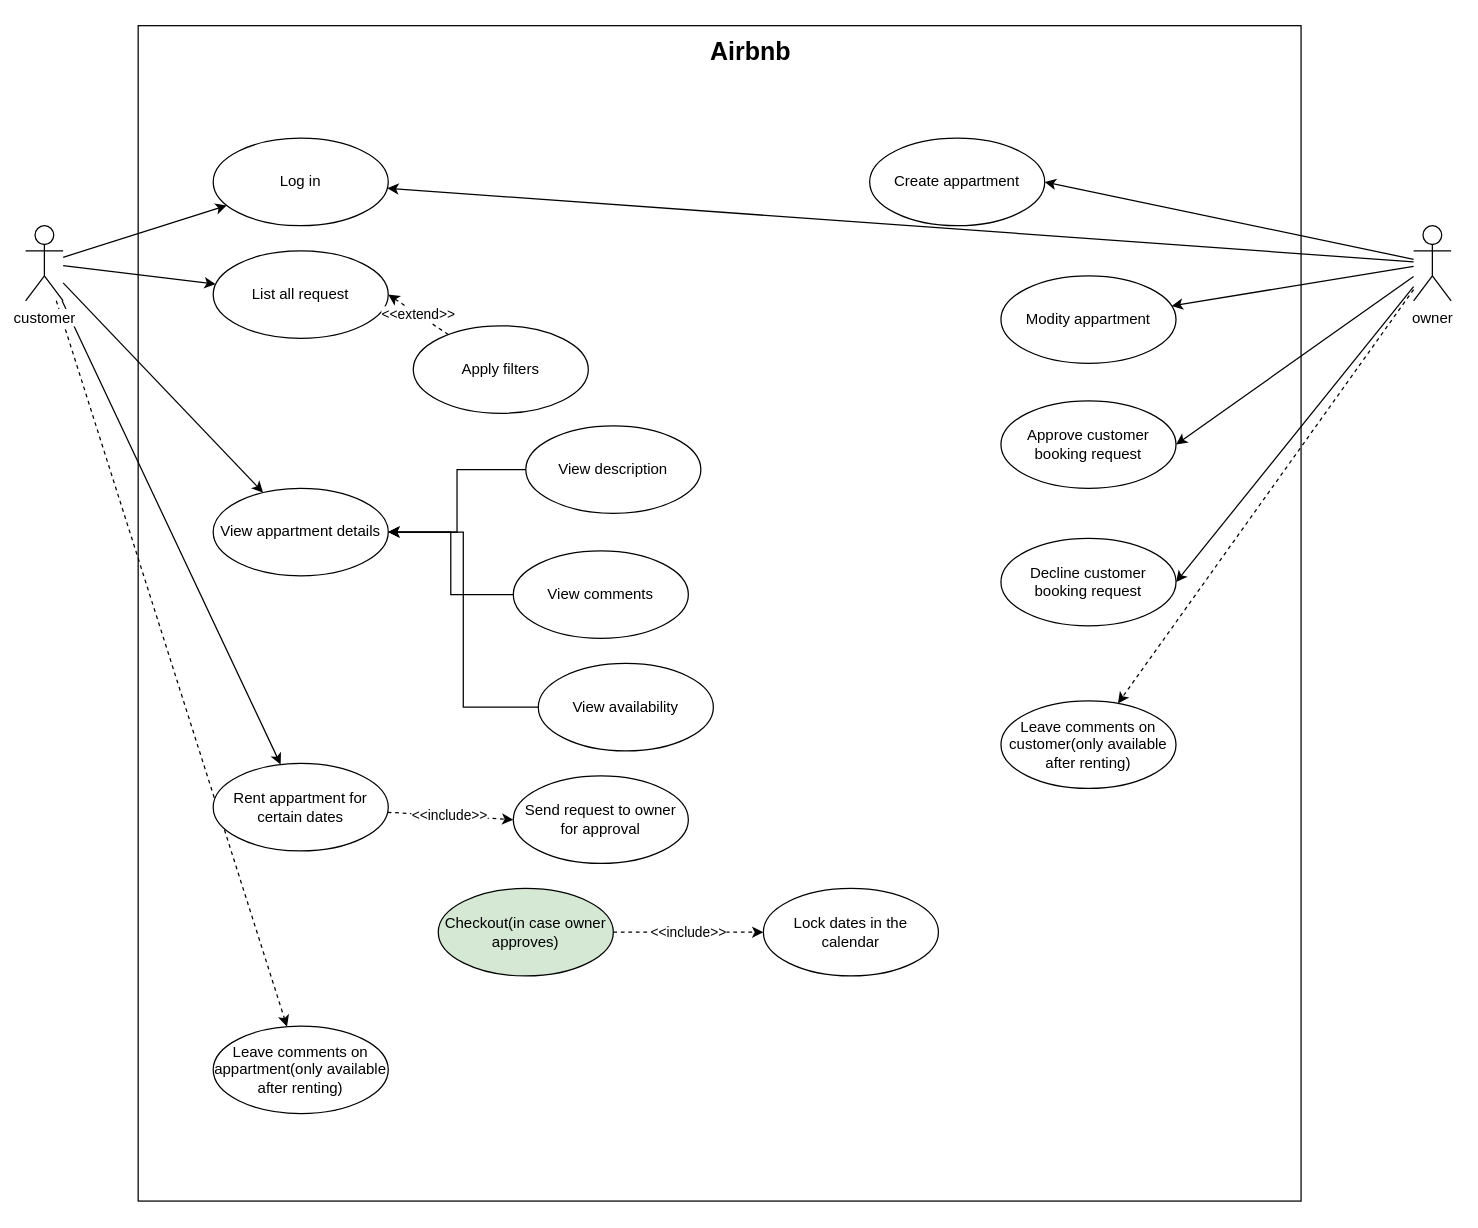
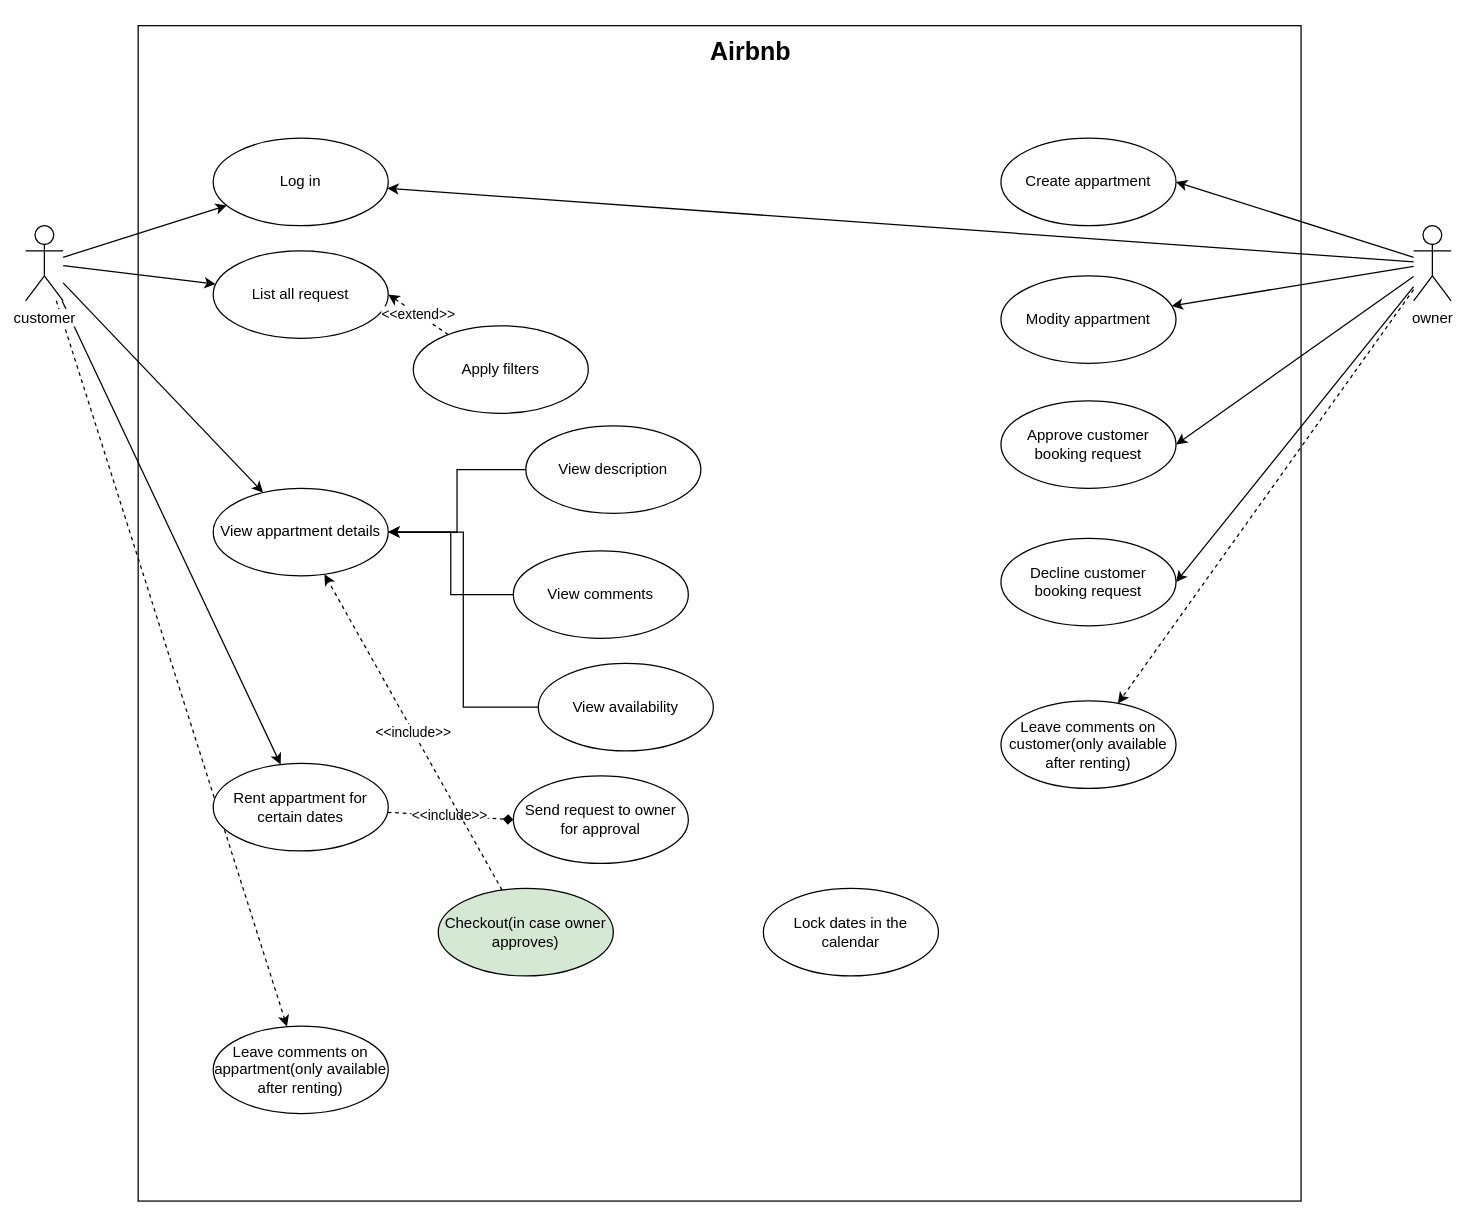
node "Create appartment": moved (957, 182) -> (1088, 182)
edge "Rent appartment for certain dates" -> "Send request to owner for approval": arrowhead classic -> diamond
edge "Checkout(in case owner approves)" -> "Lock dates in the calendar": now "Checkout(in case owner approves)" -> "View appartment details"
